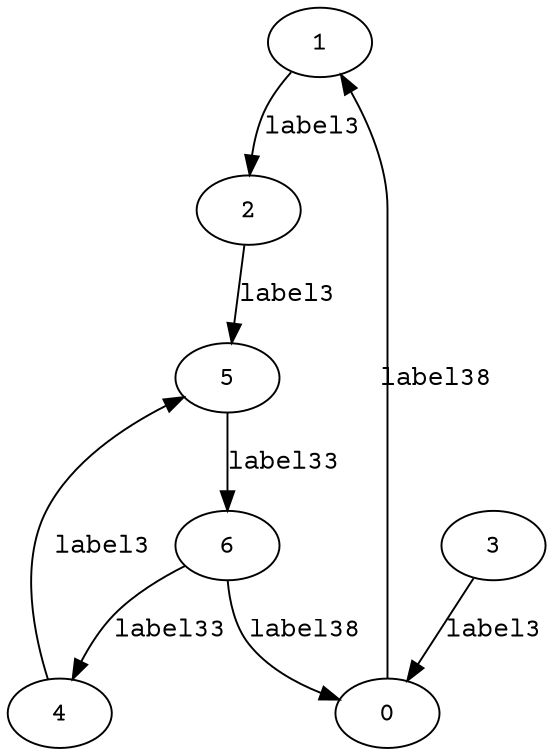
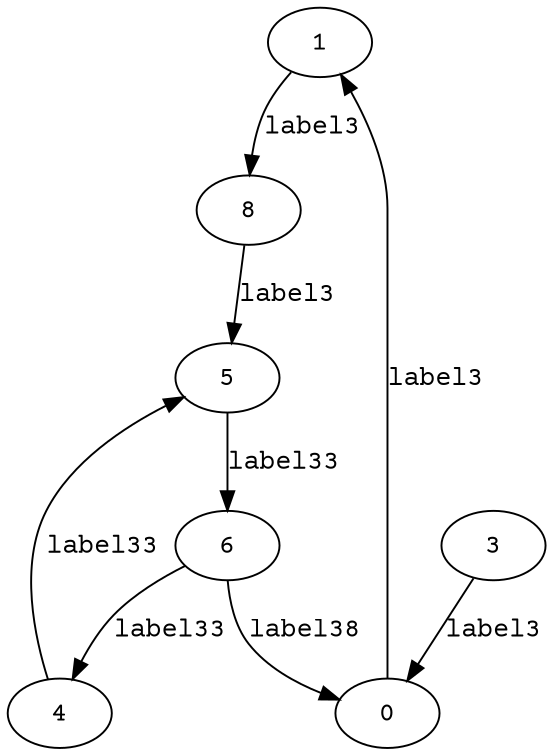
node "2": label "2" -> "8"
edge "0" -> "1": label "label38" -> "label3"
edge "4" -> "5": label "label3" -> "label33"
